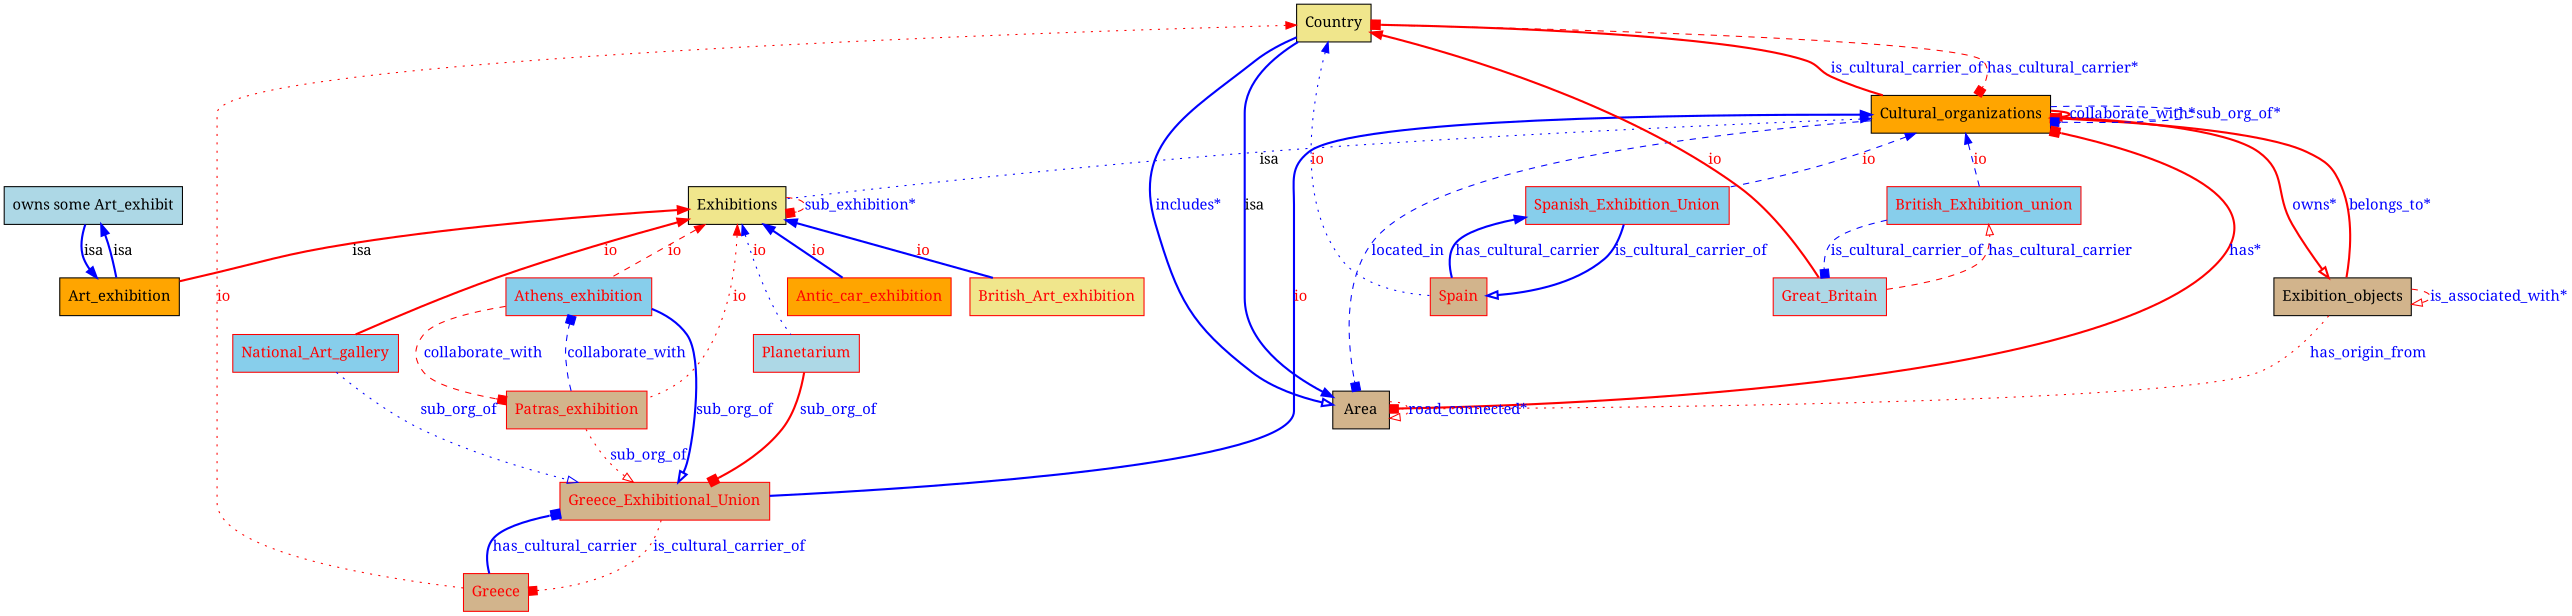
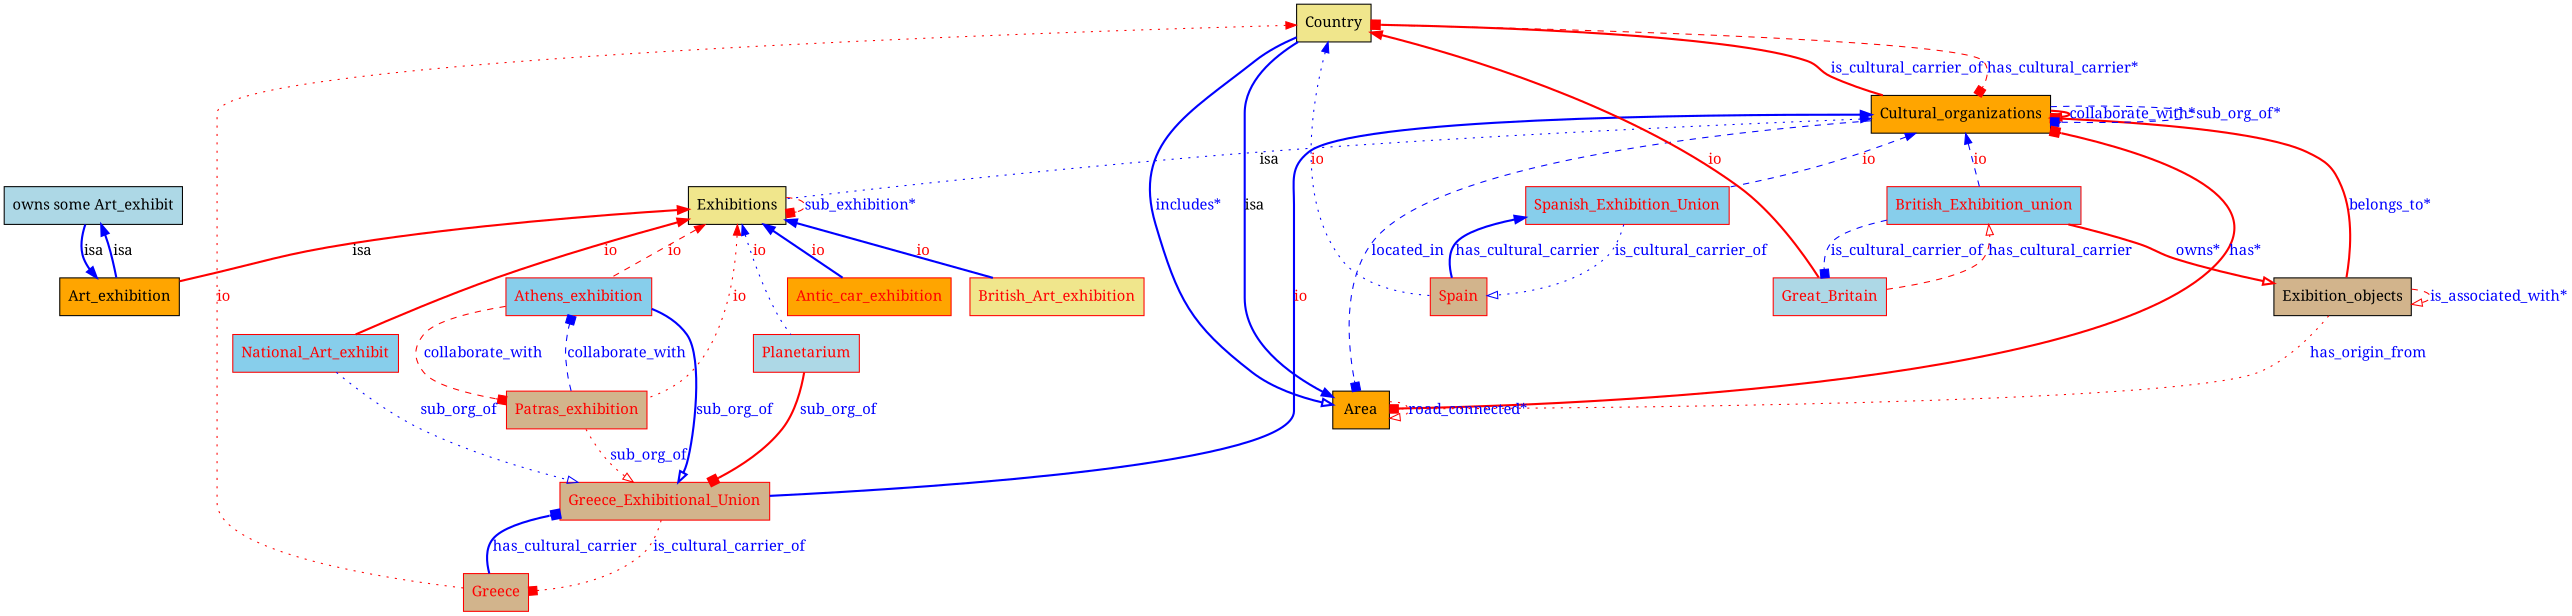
edge "Cultural_organizations" -> "Exibition_objects": now "British_Exhibition_union" -> "Exibition_objects"
edge "Spanish_Exhibition_Union" -> "Spain": style bold -> dotted
node "National_Art_gallery": label "National_Art_gallery" -> "National_Art_exhibit"
node "Area": fillcolor tan -> orange
